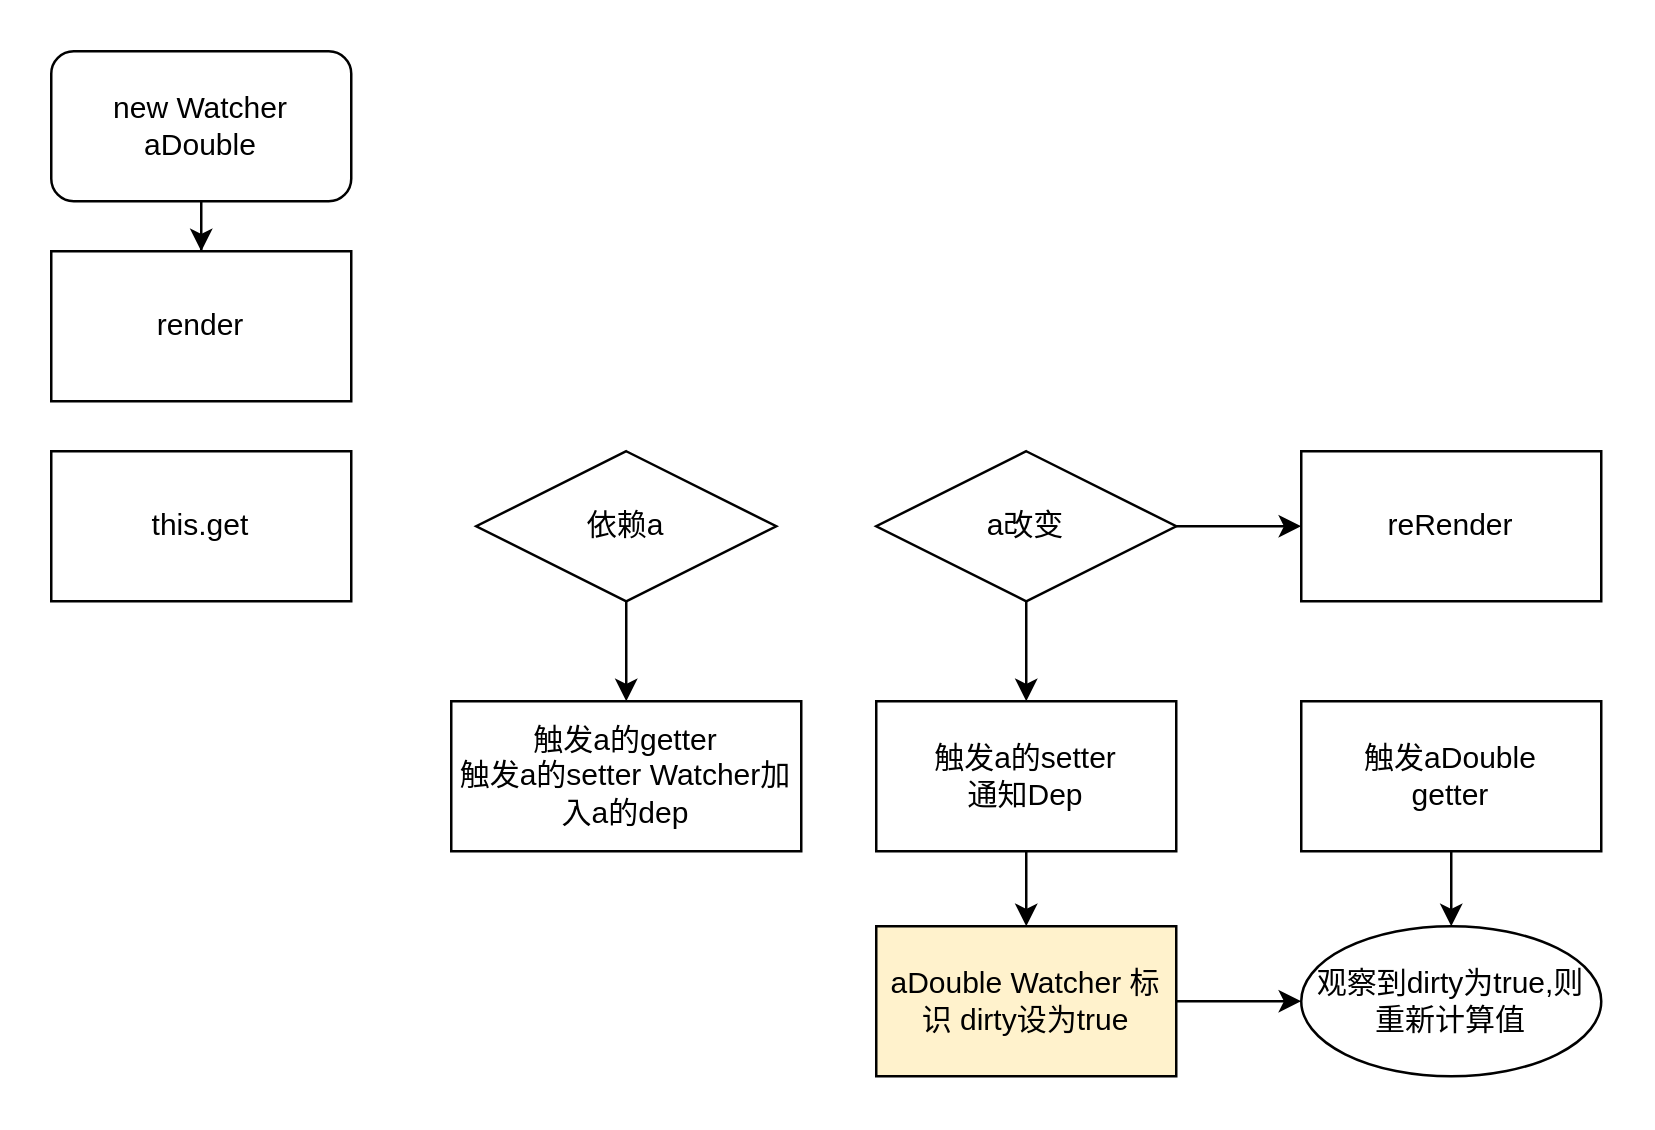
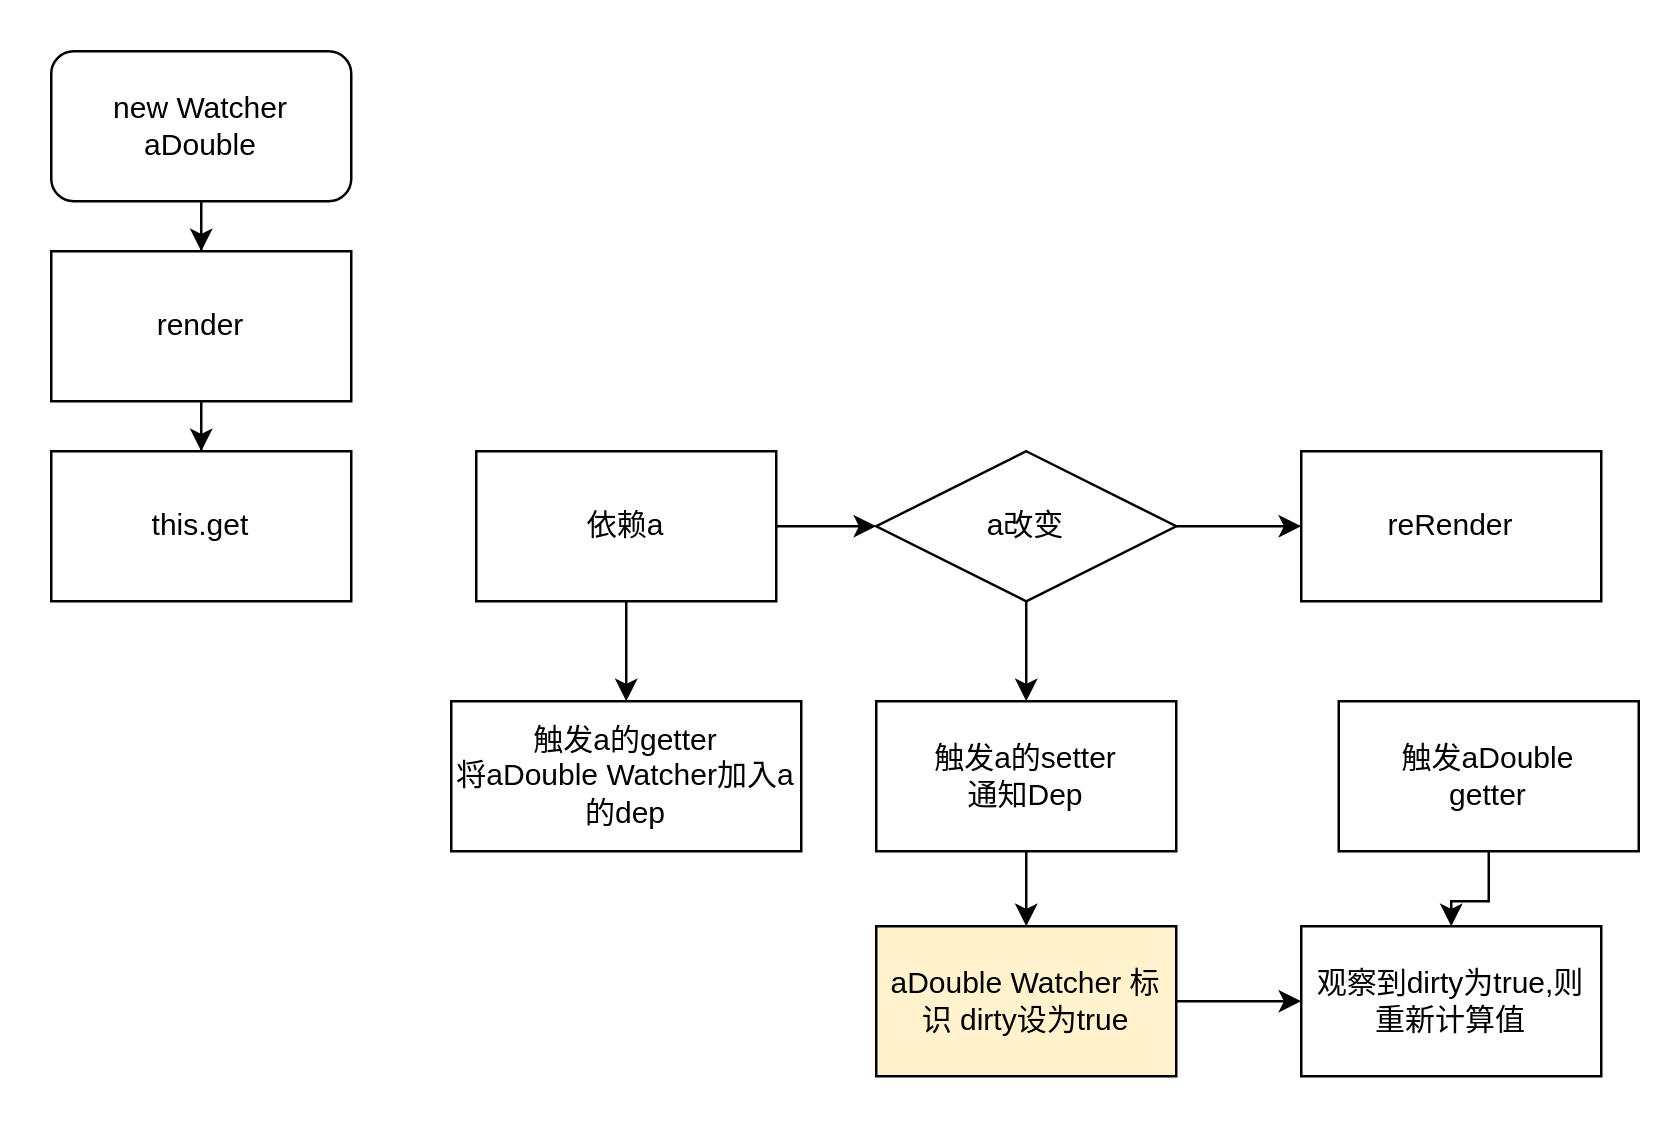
edge "render" -> "this.get": added
node "依赖a": shape diamond -> rectangle
edge "依赖a" -> "a改变": added
node "触发a的getter 触发a的setter Watcher加入a的dep": label "触发a的getter 触发a的setter Watcher加入a的dep" -> "触发a的getter 将aDouble Watcher加入a的dep"
node "触发aDouble getter": moved (1451, 776) -> (1489, 776)
node "观察到dirty为true,则重新计算值": shape ellipse -> rectangle
